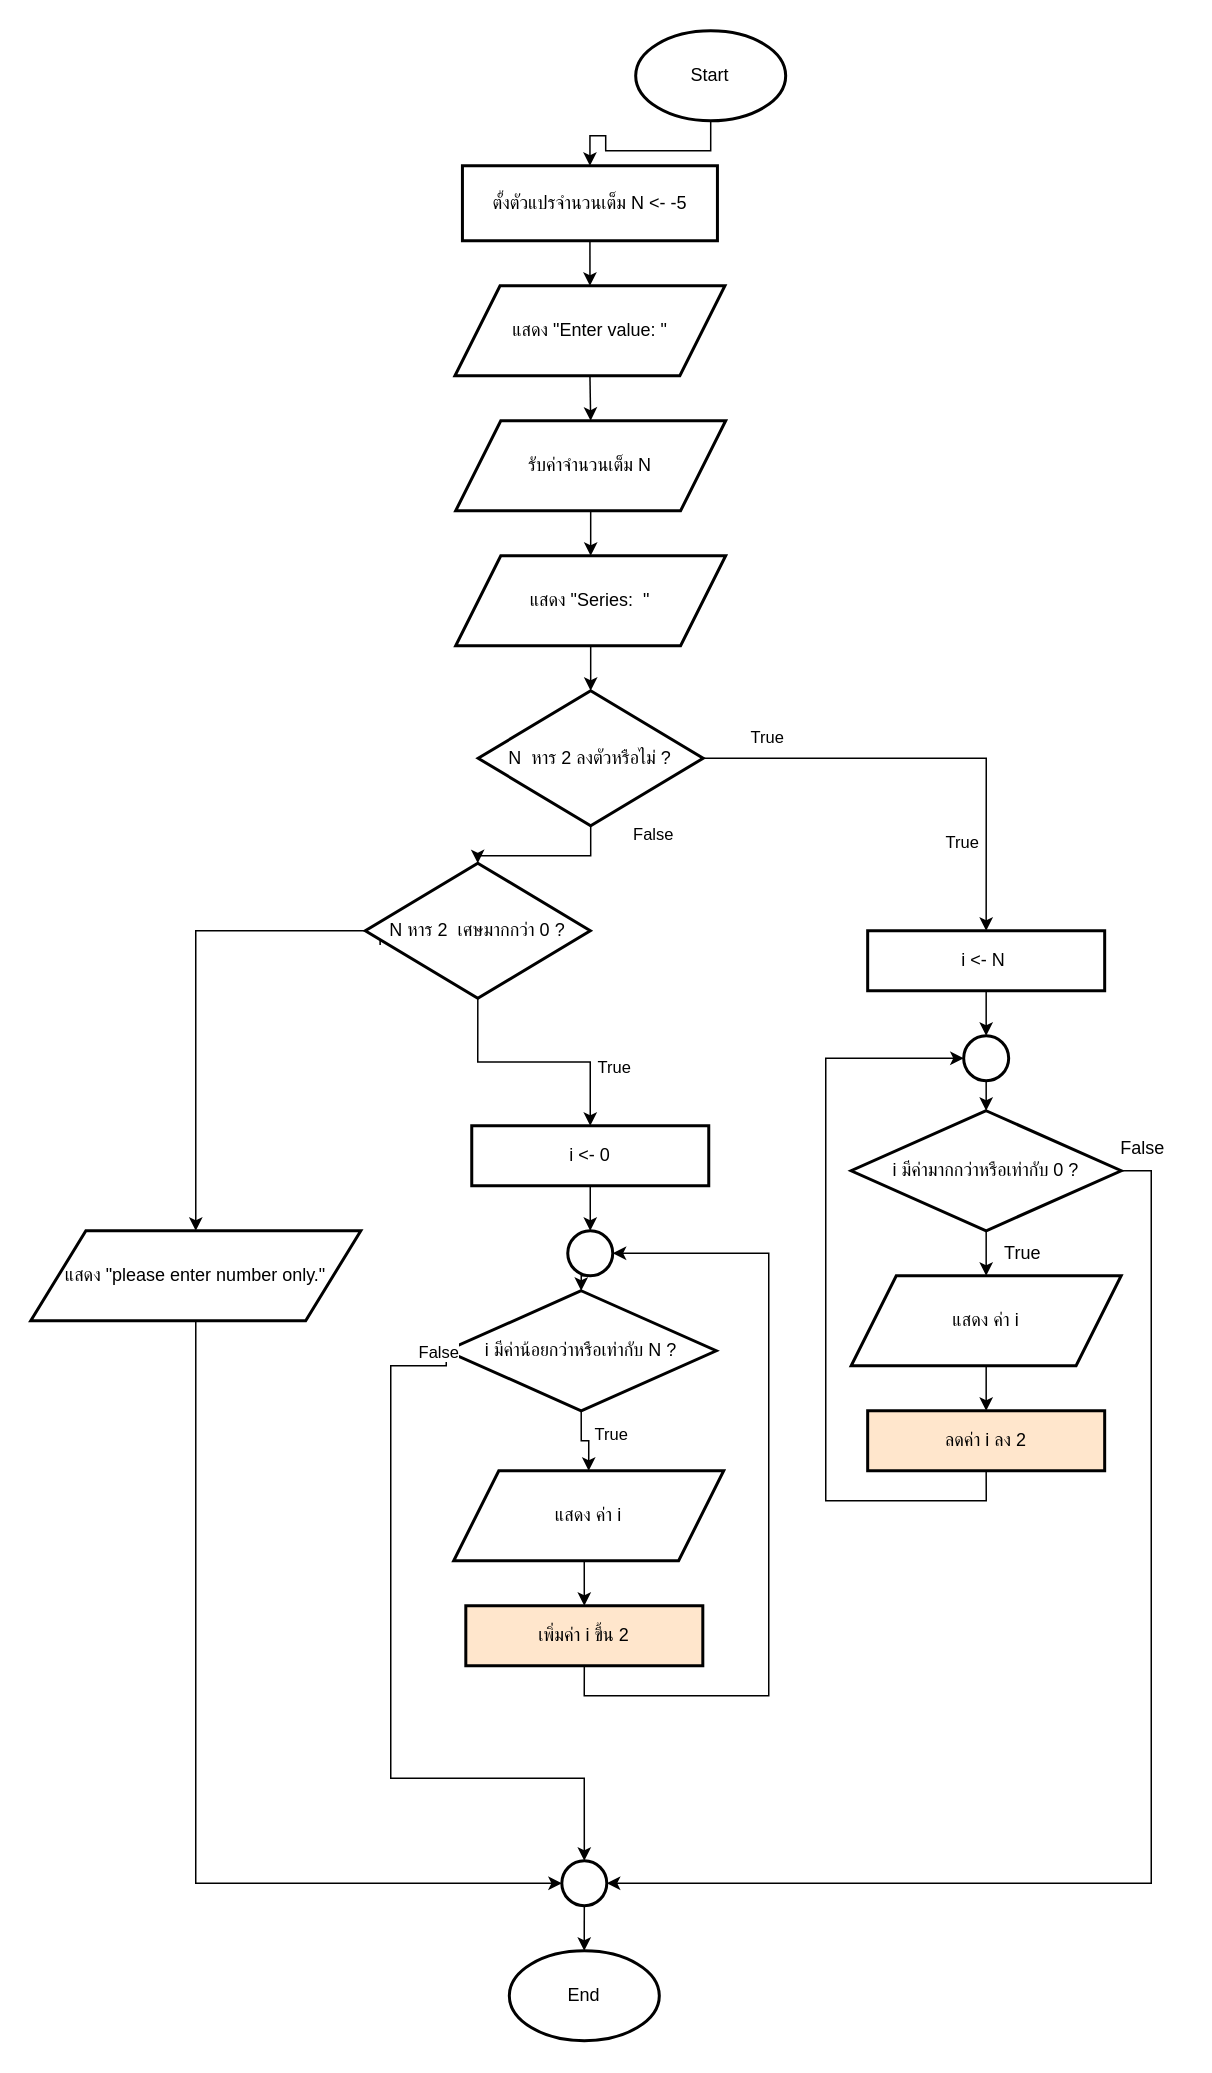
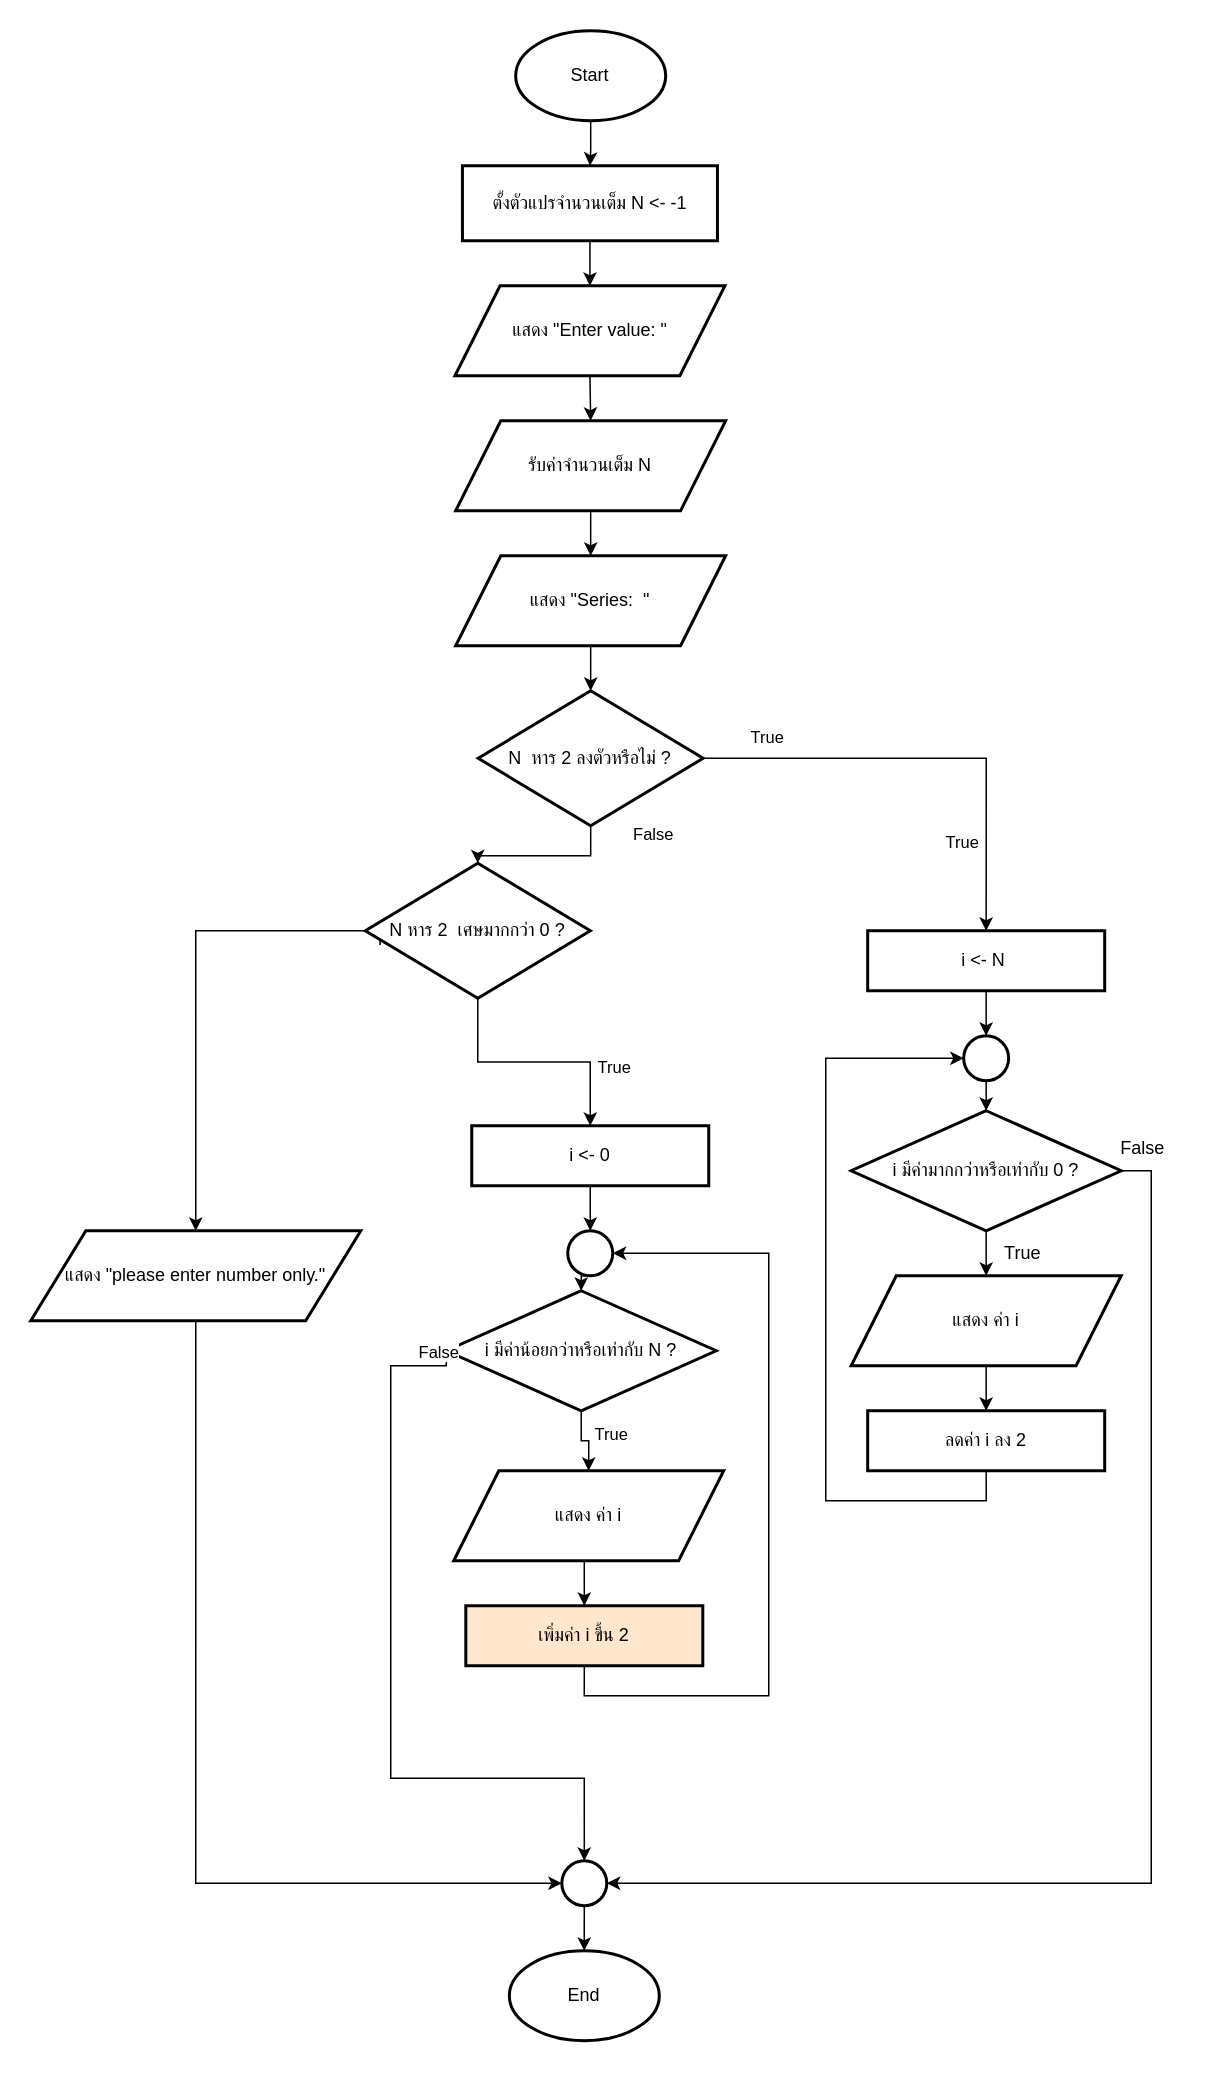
node "Start": moved (711, 76) -> (591, 76)
node "ตั้งตัวแปรจำนวนเต็ม N <- -5": label "ตั้งตัวแปรจำนวนเต็ม N <- -5" -> "ตั้งตัวแปรจำนวนเต็ม N <- -1"
node "ลดค่า i ลง 2": fillcolor #ffe6cc -> #ffffff
